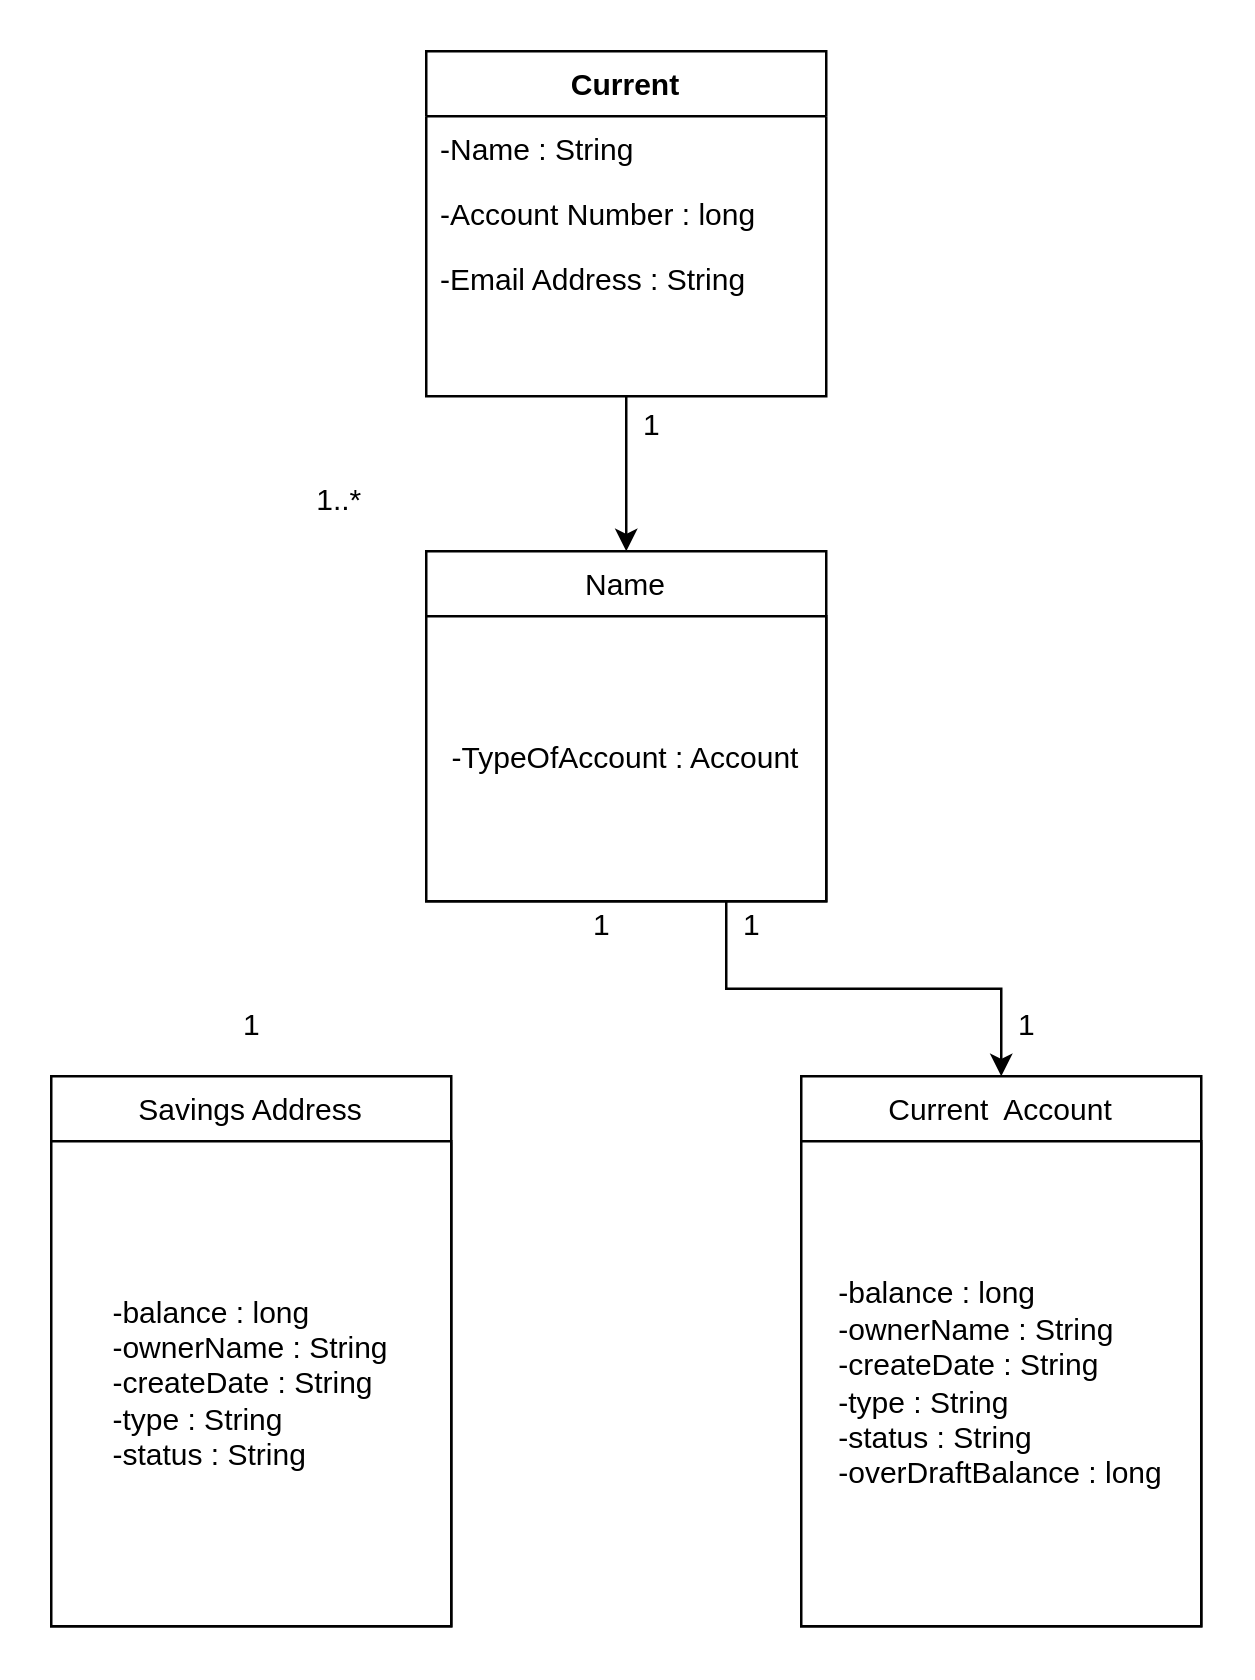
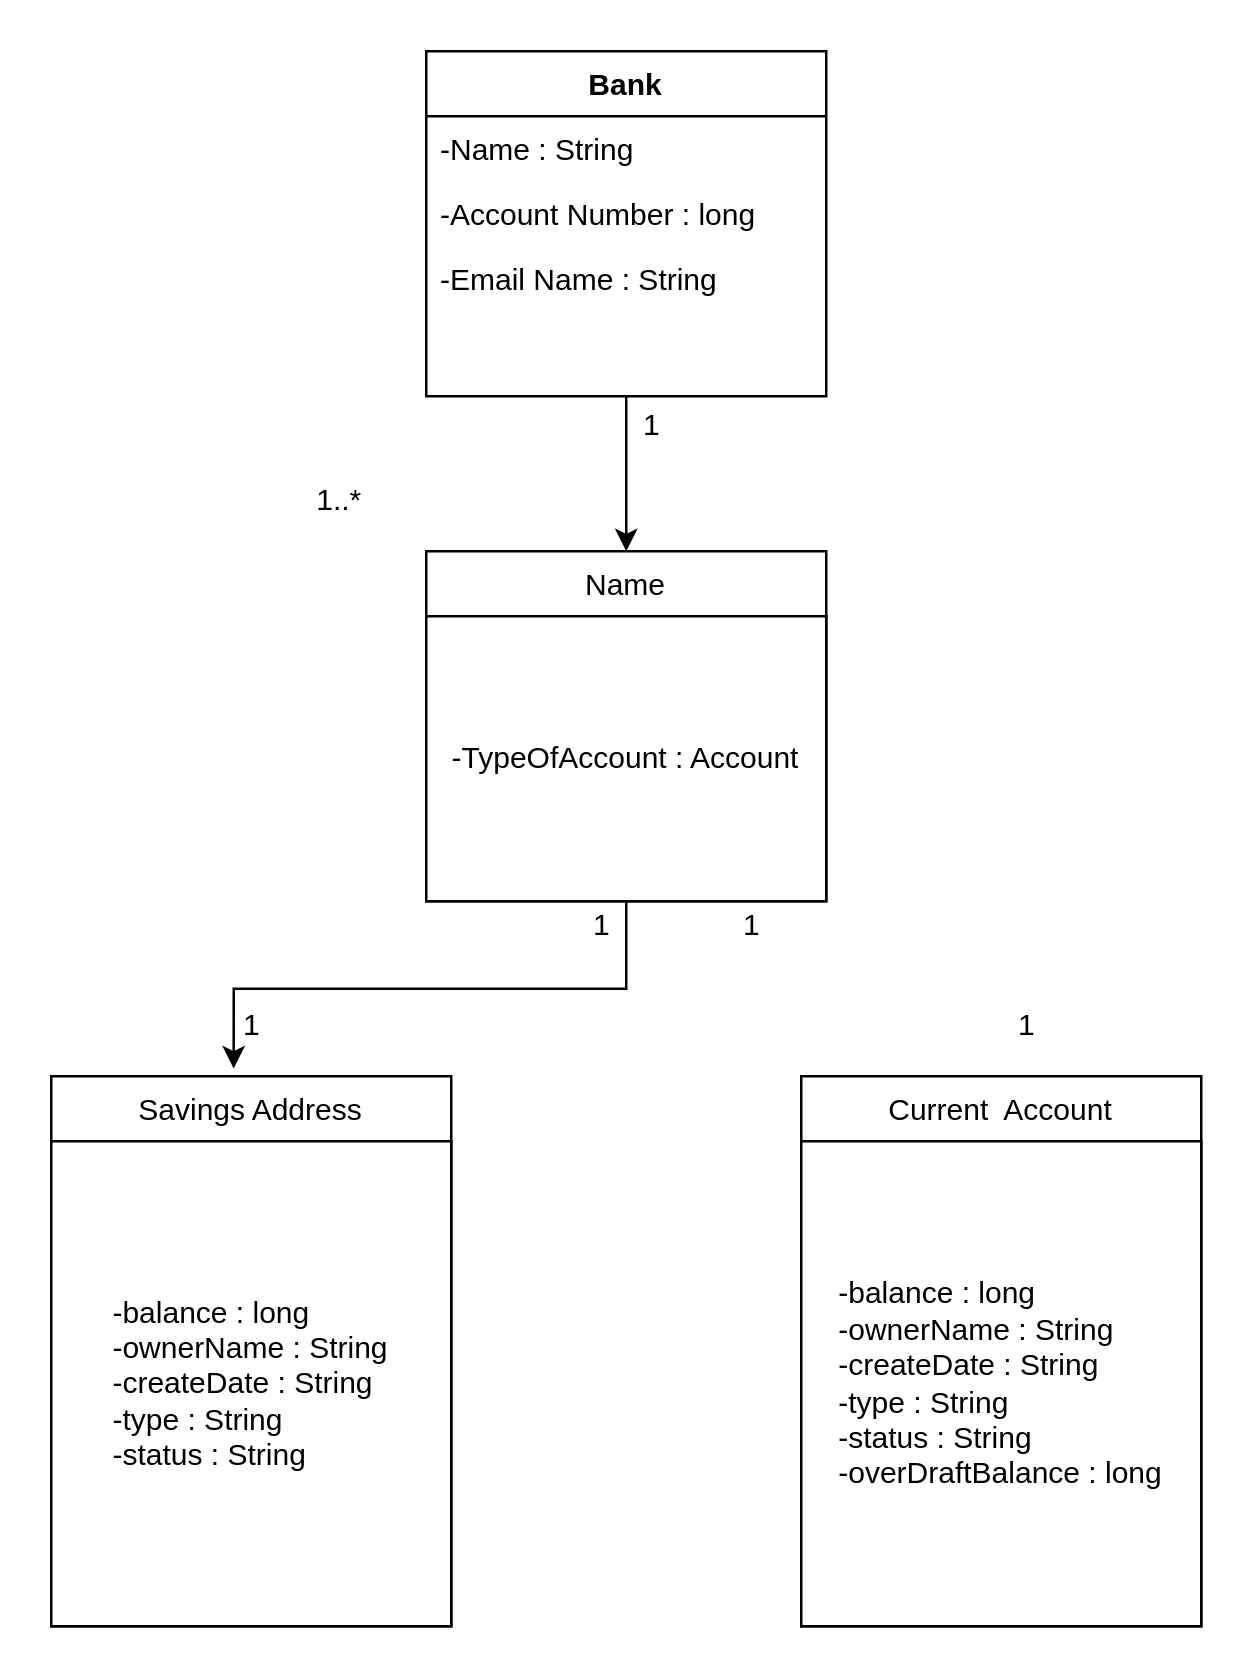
node "Current": label "Current" -> "Bank"
node "-Email Address : String": label "-Email Address : String" -> "-Email Name : String"
edge "Name" -> "Savings Address": added
edge "-TypeOfAccount : Account" -> "Current Account": removed
